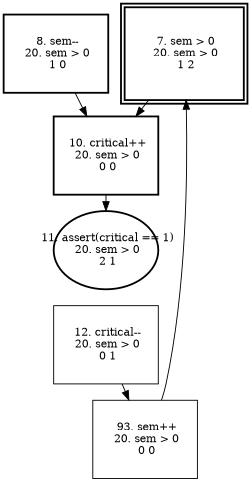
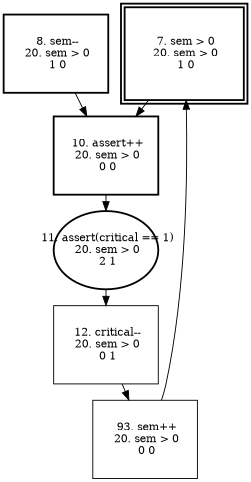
node "7. sem > 0 20. sem > 0 1 2": label "7. sem > 0 20. sem > 0 1 2" -> "7. sem > 0 20. sem > 0 1 0"
node "10. critical++ 20. sem > 0 0 0": label "10. critical++ 20. sem > 0 0 0" -> "10. assert++ 20. sem > 0 0 0"
edge "11. assert(critical == 1) 20. sem > 0 2 1" -> "12. critical-- 20. sem > 0 0 1": added
